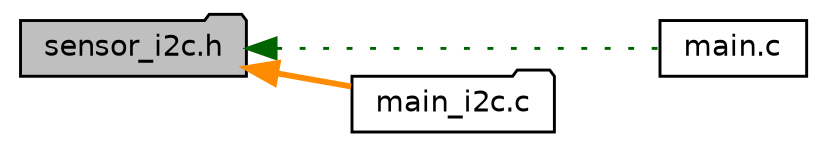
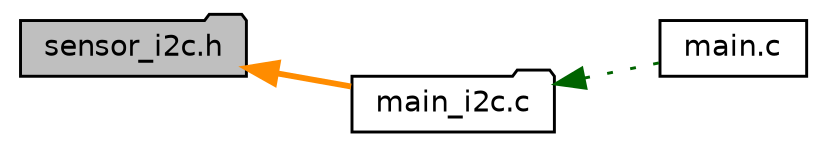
edge "main.c" -> "sensor_i2c.h": now "main.c" -> "main_i2c.c"
